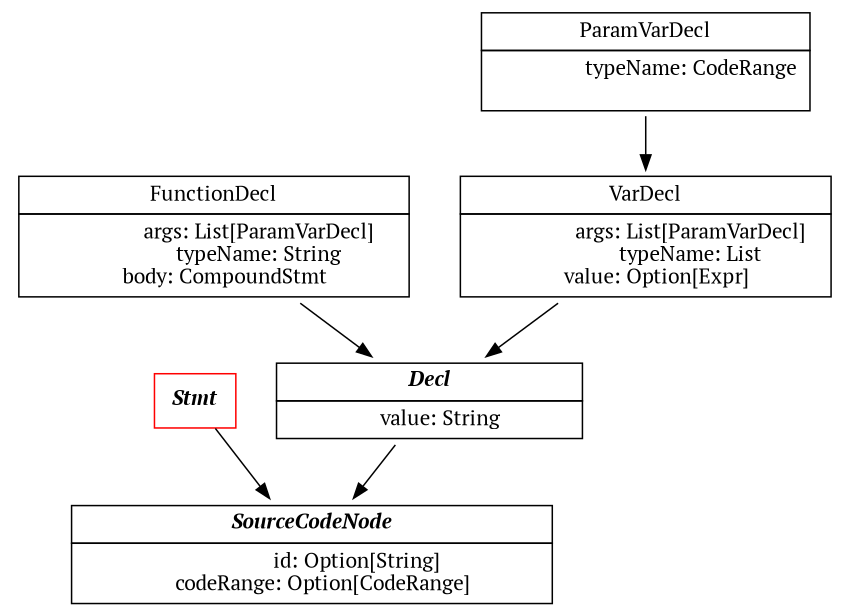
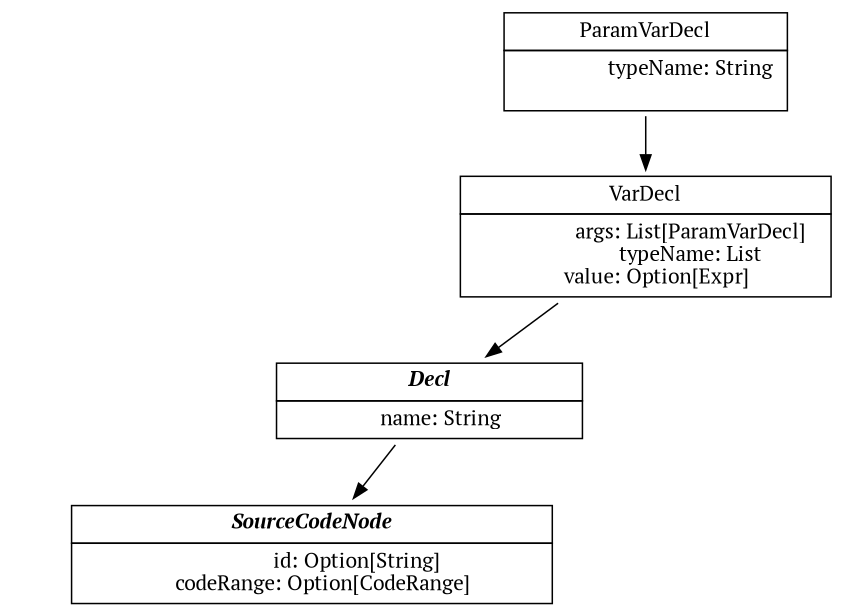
node "ParamVarDecl": text "typeName: CodeRange" -> "typeName: String"
node "FunctionDecl": removed
node "Stmt": removed
node "Decl": text "value: String" -> "name: String"
